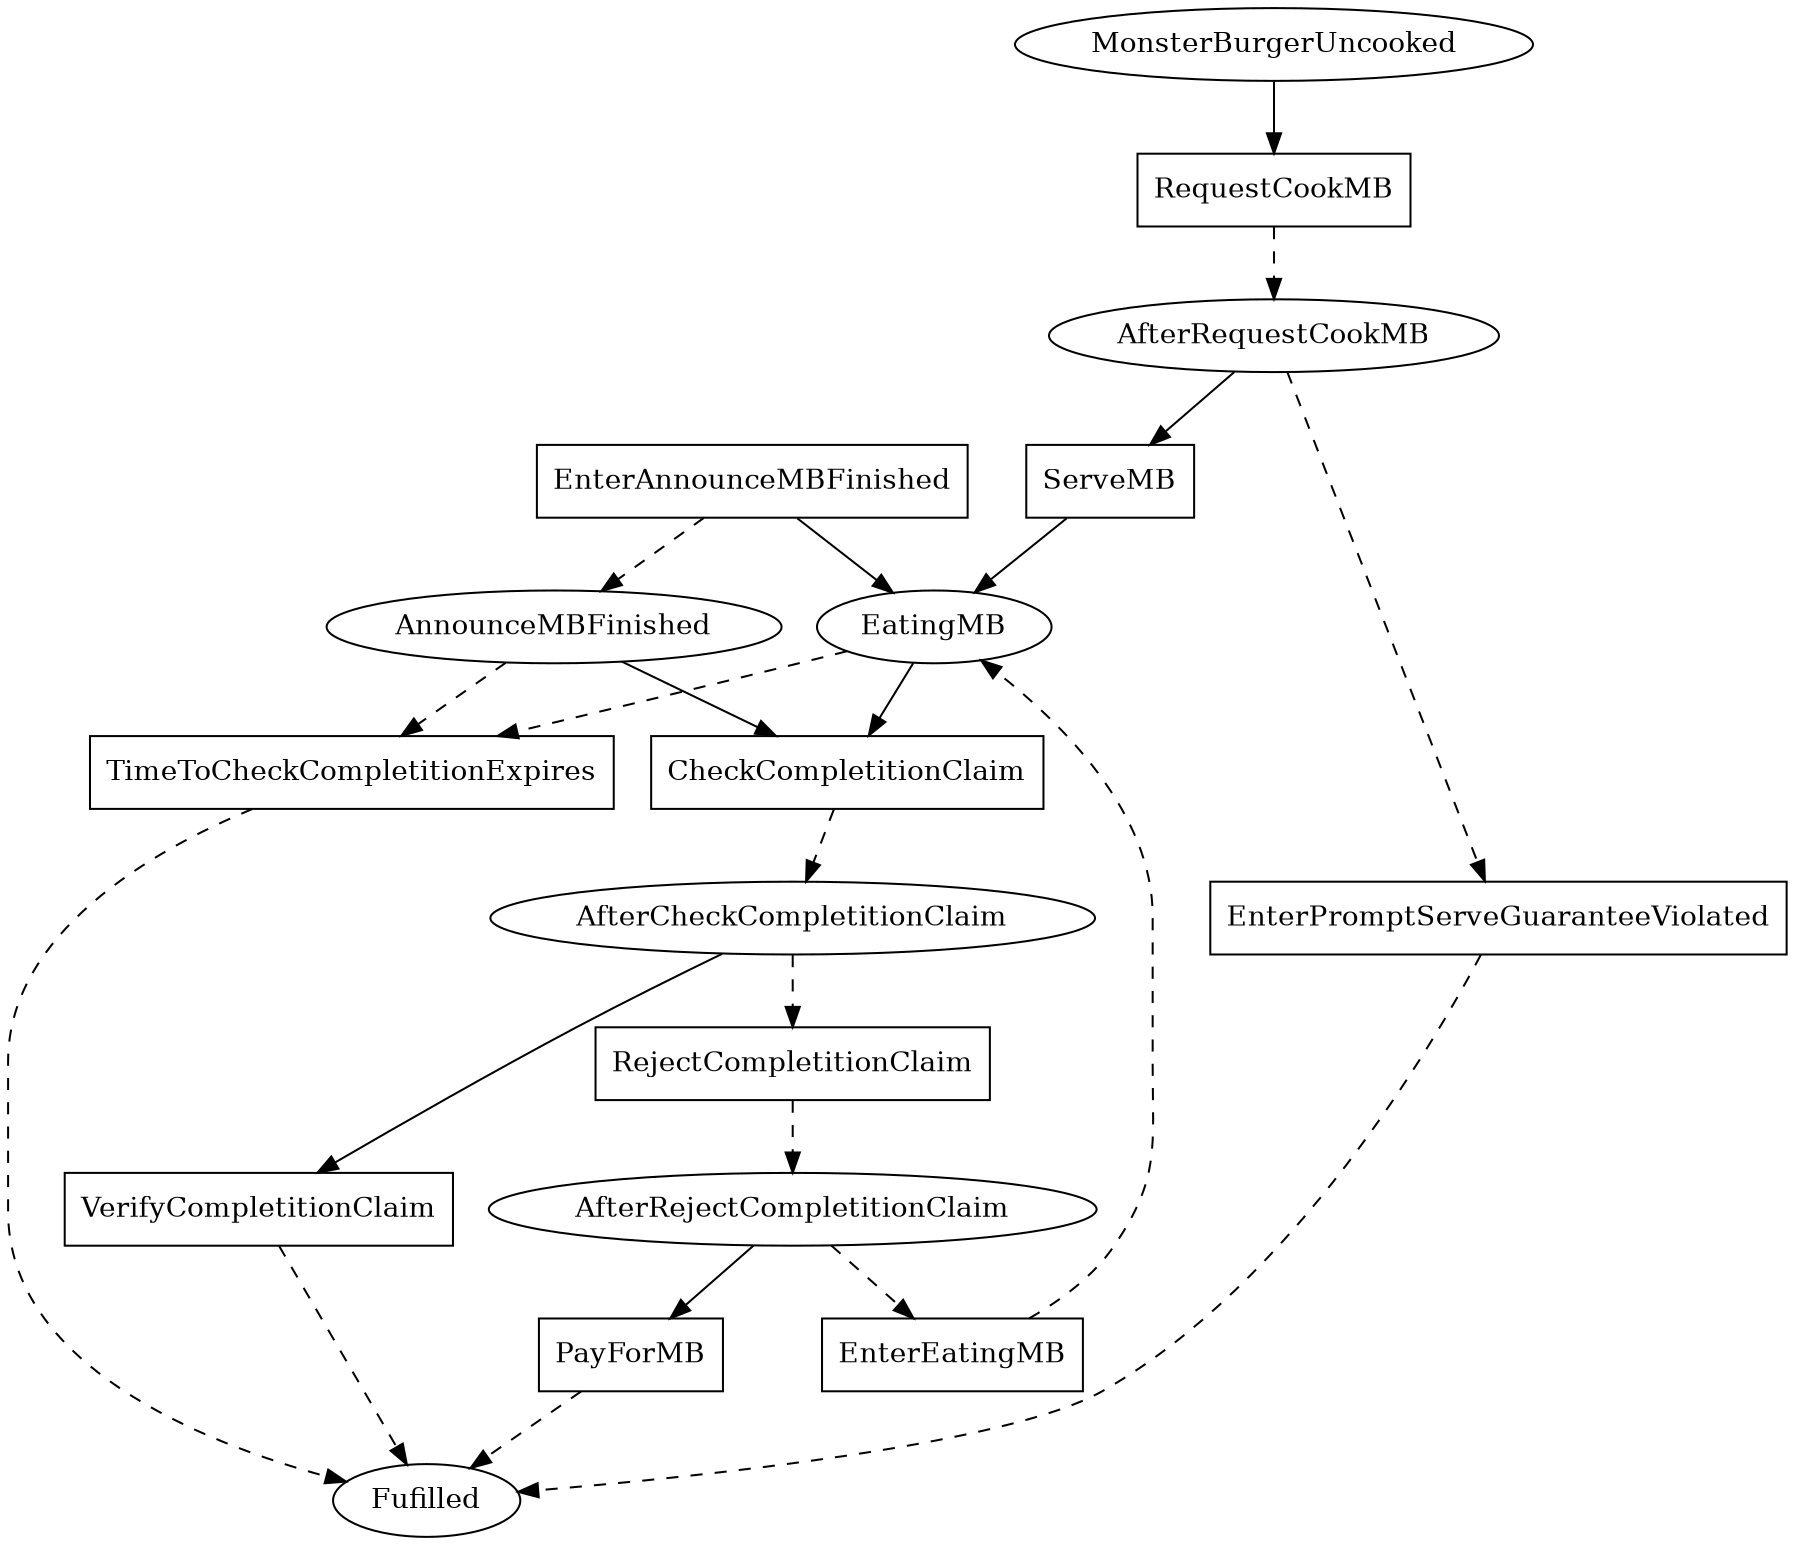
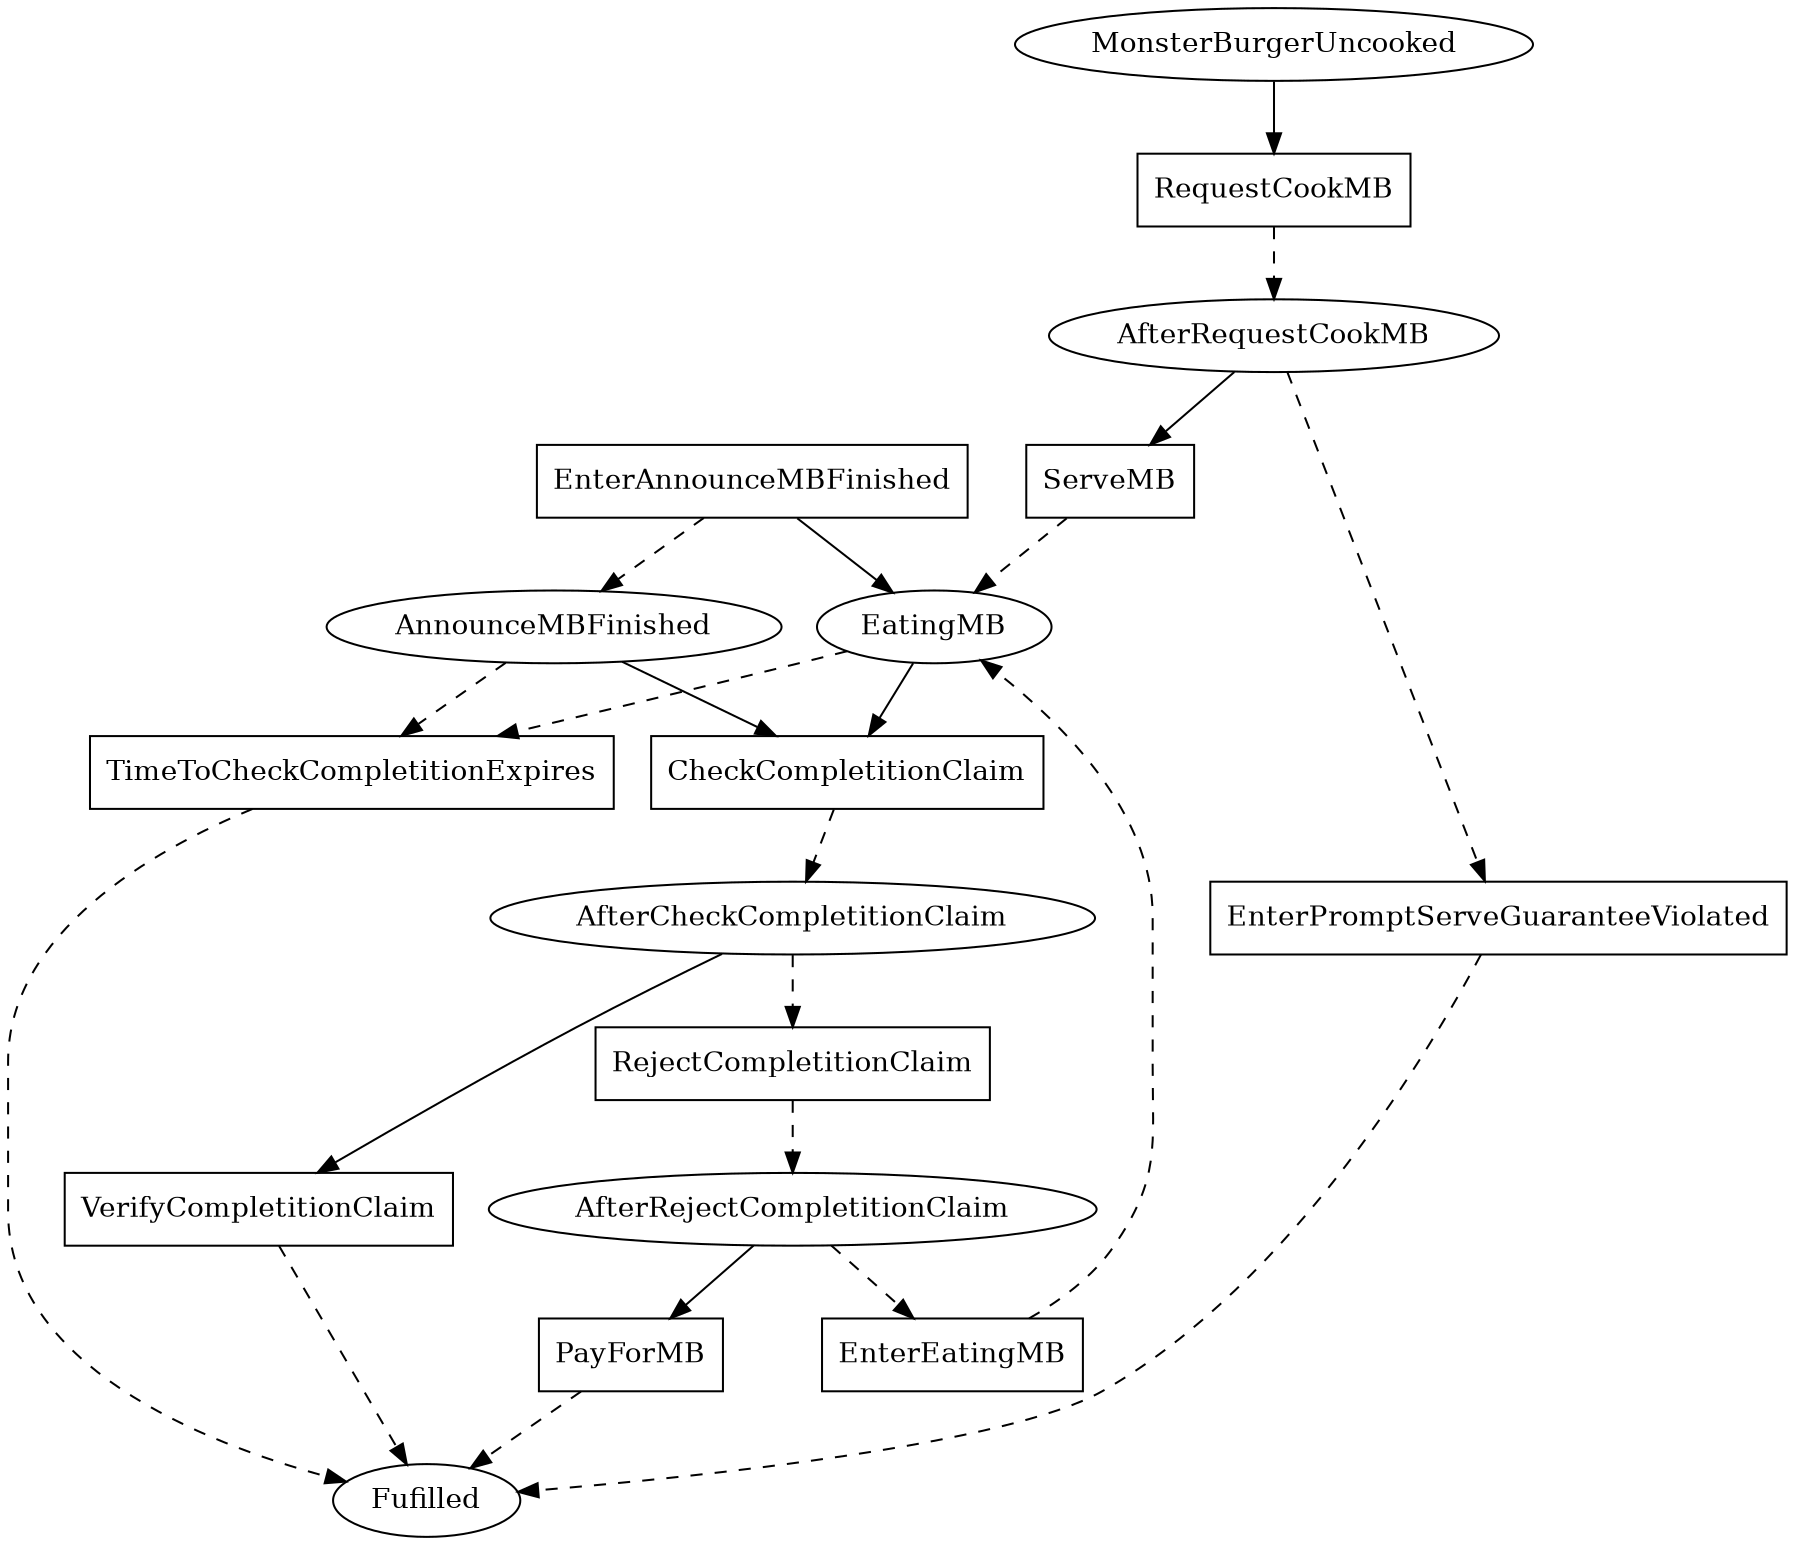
edge "ServeMB" -> "EatingMB": style solid -> dashed
